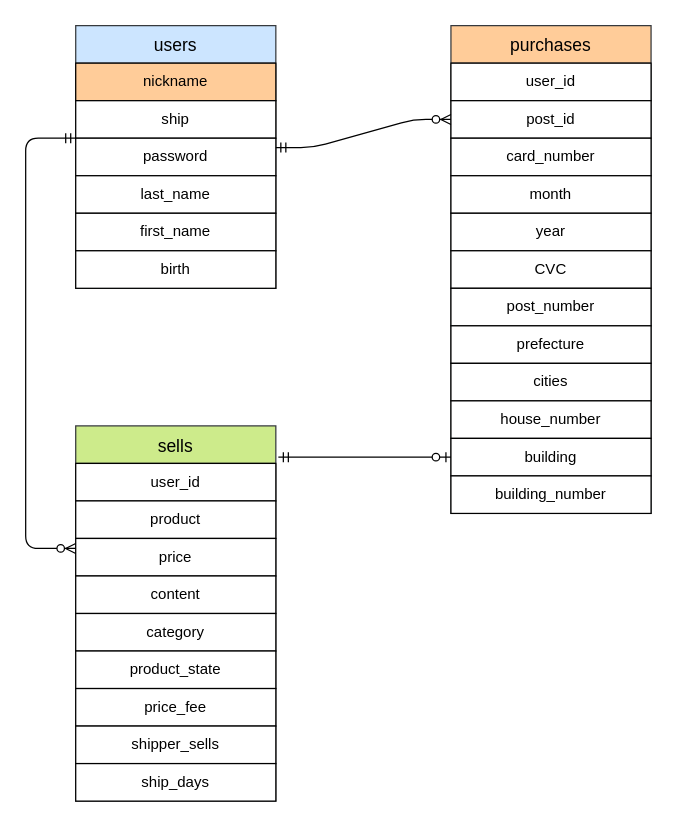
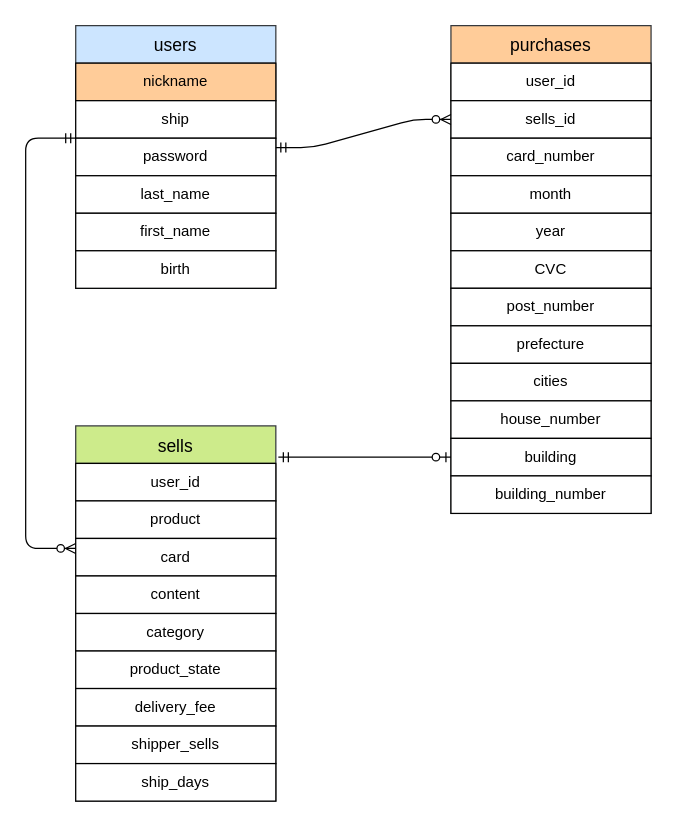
node "post_id": label "post_id" -> "sells_id"
node "price": label "price" -> "card"
node "price_fee": label "price_fee" -> "delivery_fee"
